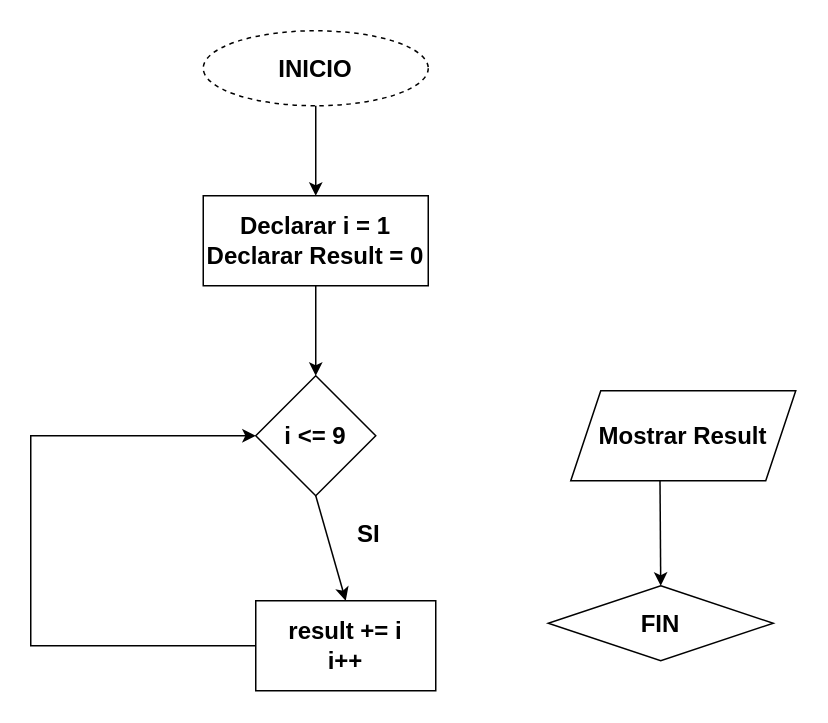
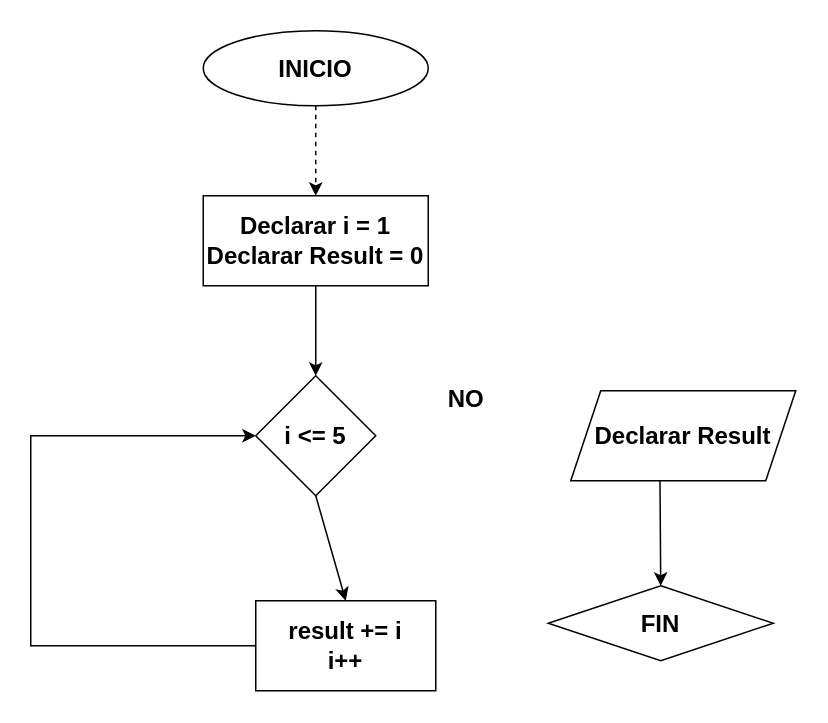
node "INICIO": style dashed -> solid
edge "INICIO" -> "Declarar i = 1 Declarar Result = 0": style solid -> dashed
node "NO": added
node "i <= 9": label "i <= 9" -> "i <= 5"
node "Mostrar Result": label "Mostrar Result" -> "Declarar Result"
node "SI": removed
